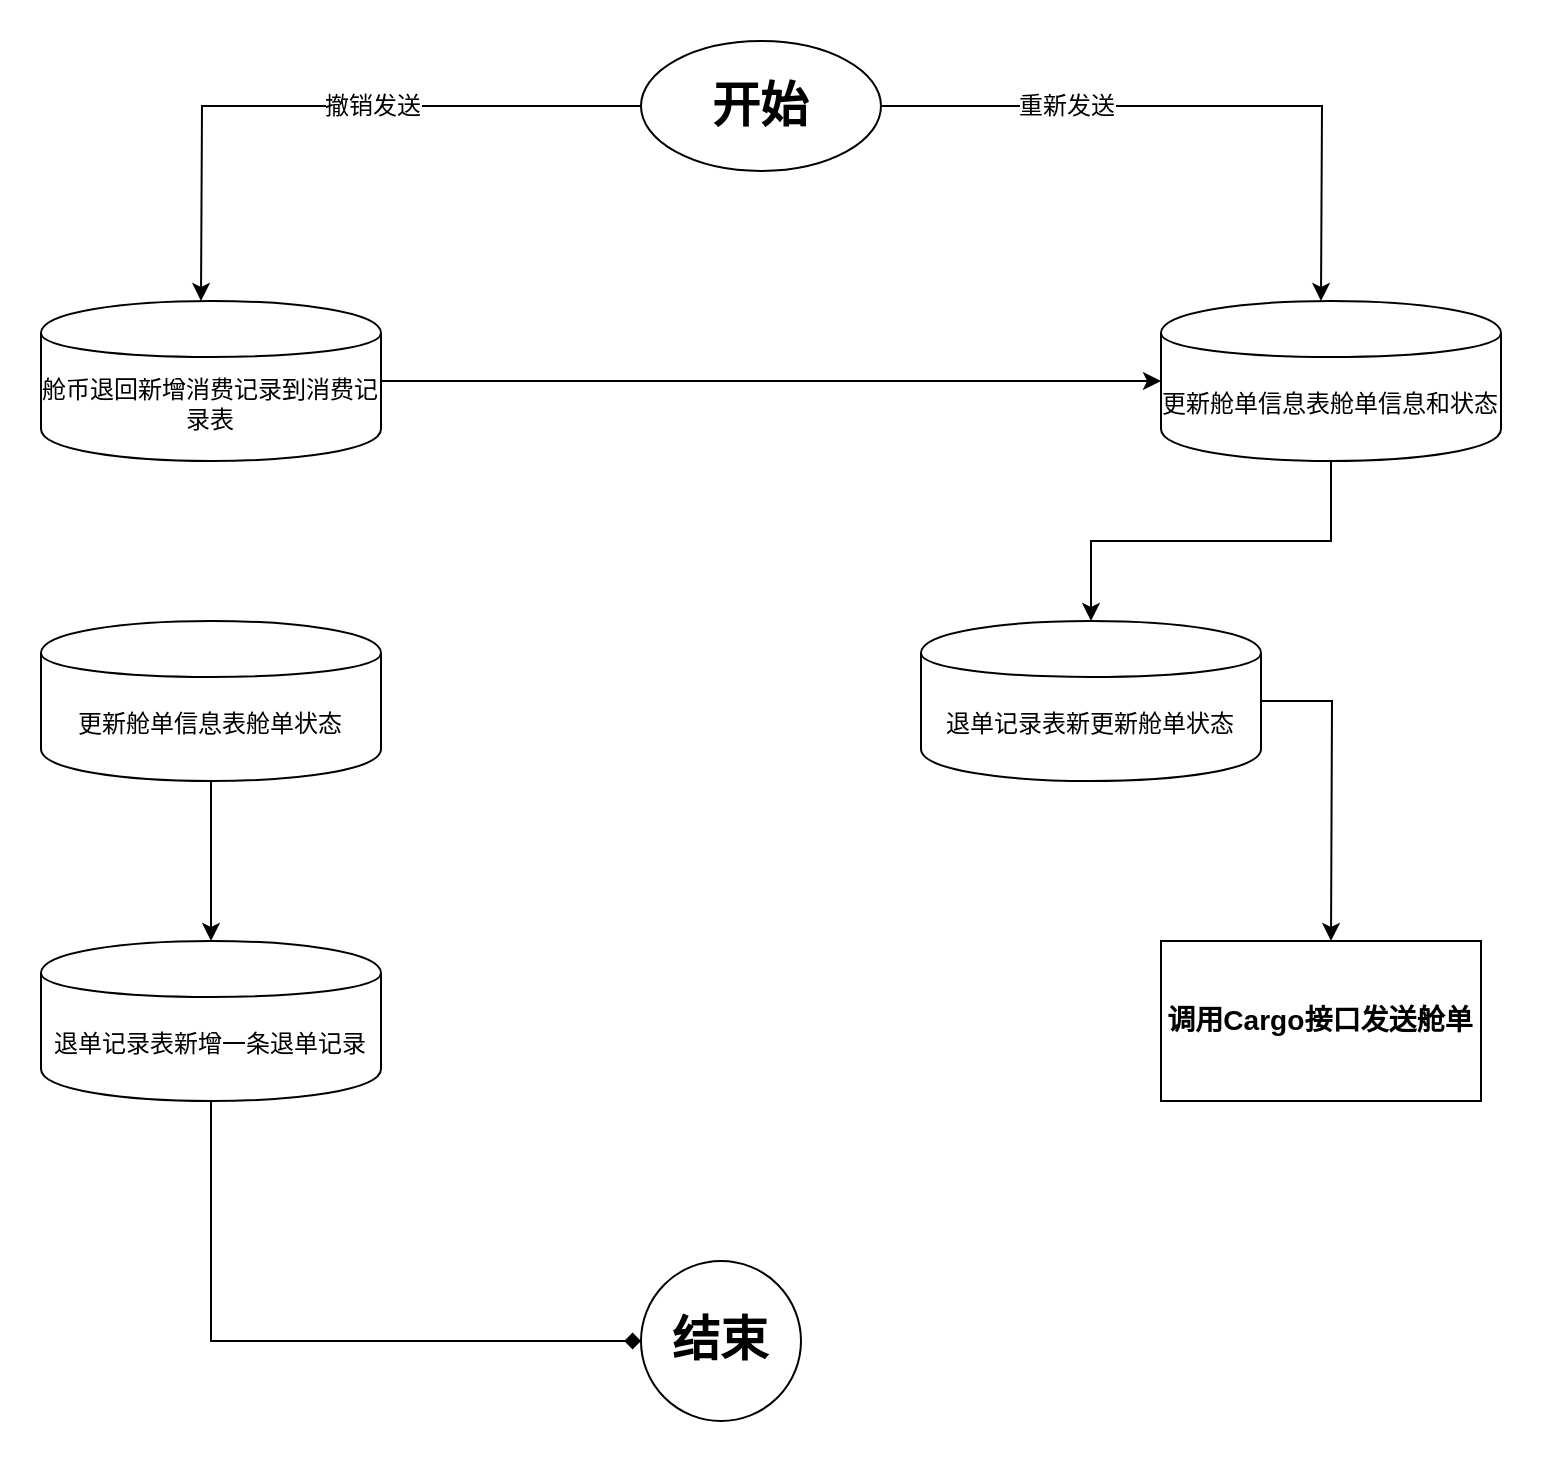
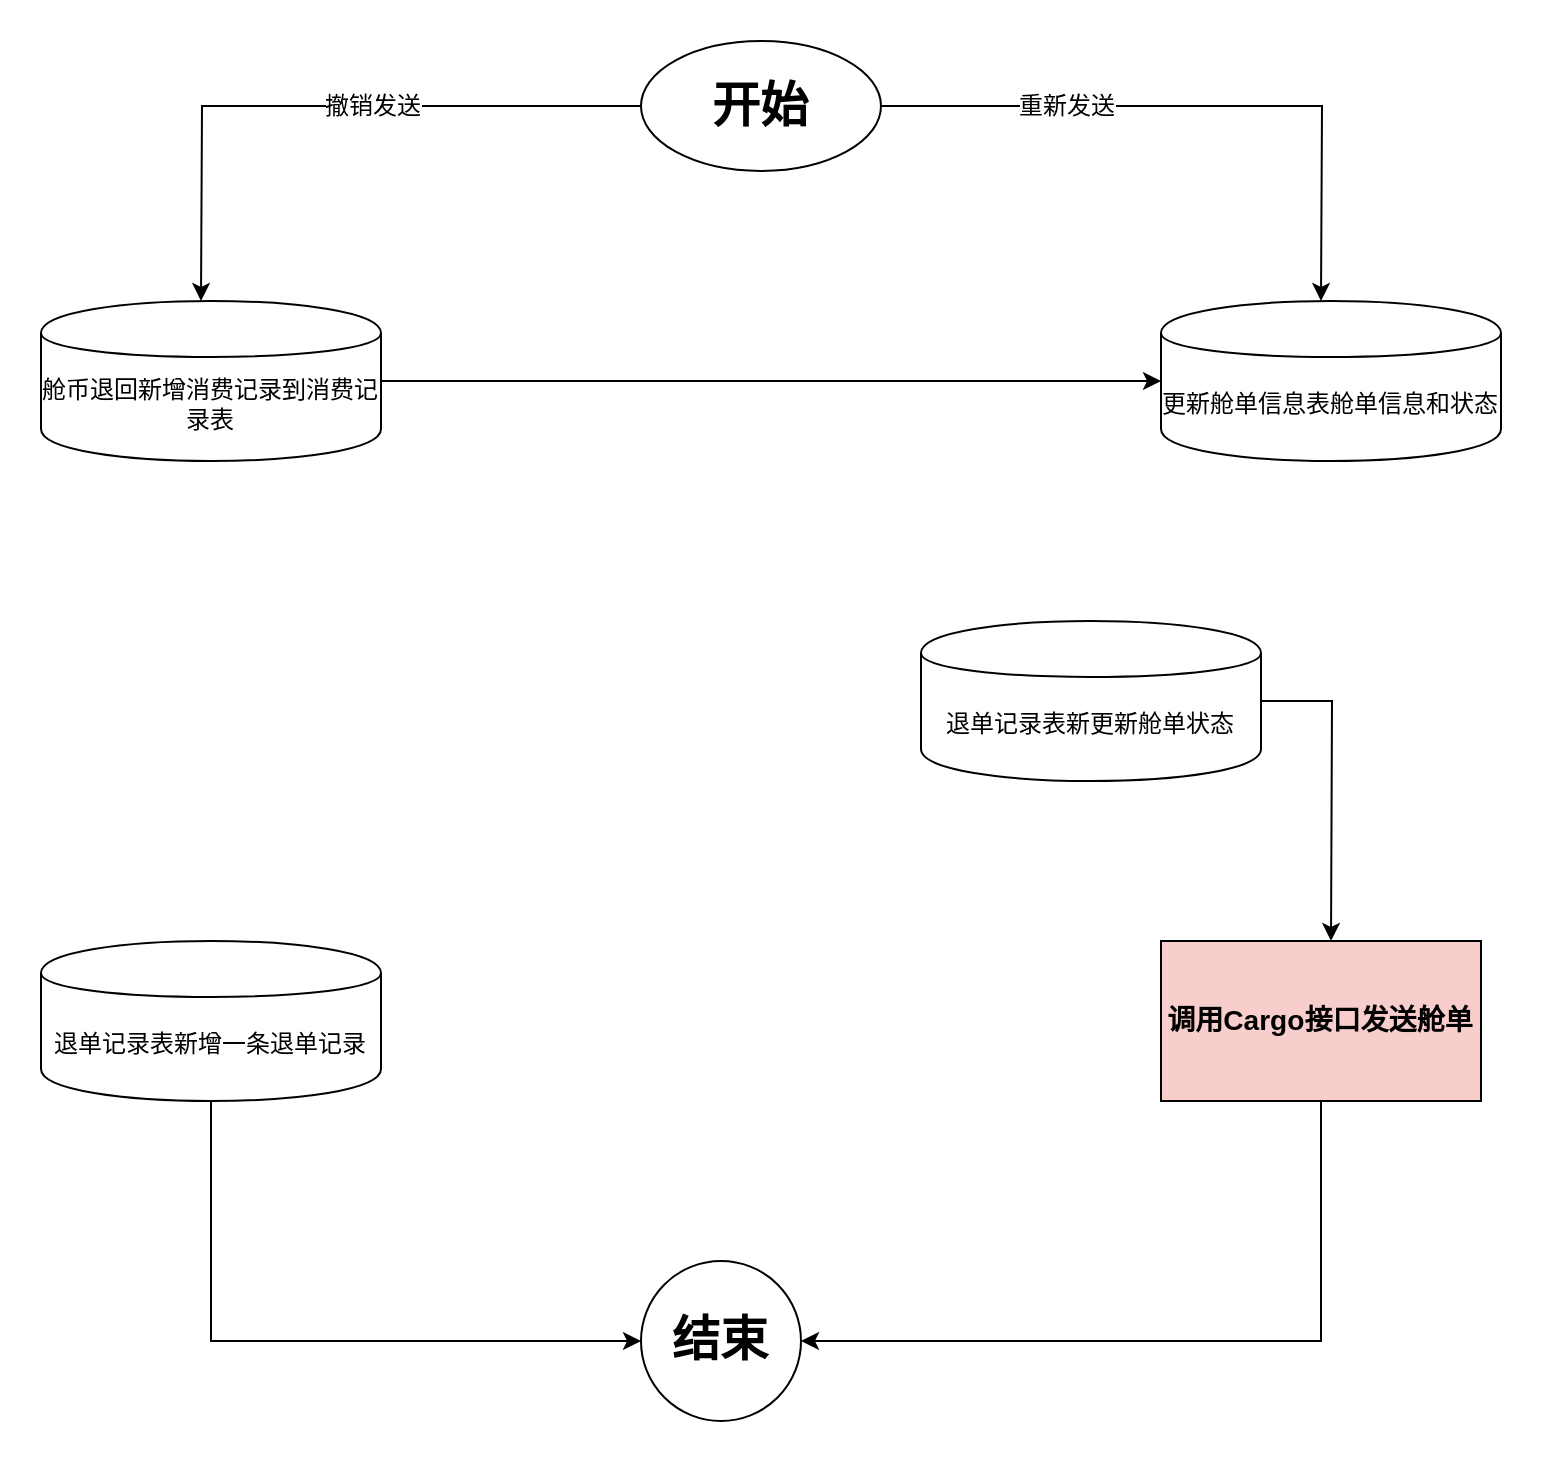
edge "更新舱单信息表舱单信息和状态" -> "退单记录表新更新舱单状态": removed
node "更新舱单信息表舱单状态": removed
edge "更新舱单信息表舱单状态" -> "退单记录表新增一条退单记录": removed
node "调用Cargo接口发送舱单": fillcolor #ffffff -> #f8cecc
edge "退单记录表新增一条退单记录" -> "结束": arrowhead diamond -> classic
edge "调用Cargo接口发送舱单" -> "结束": added
